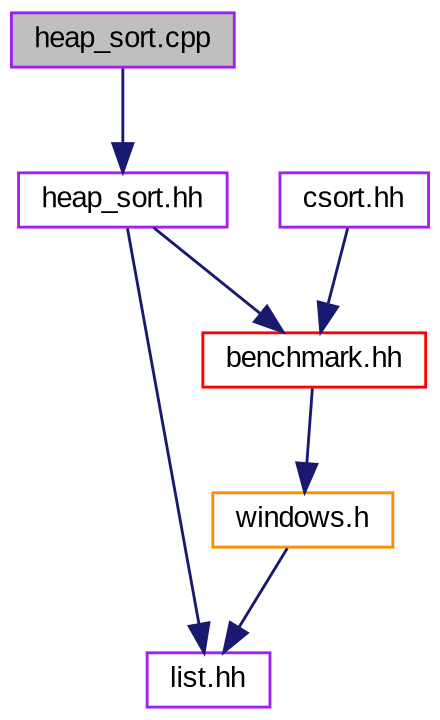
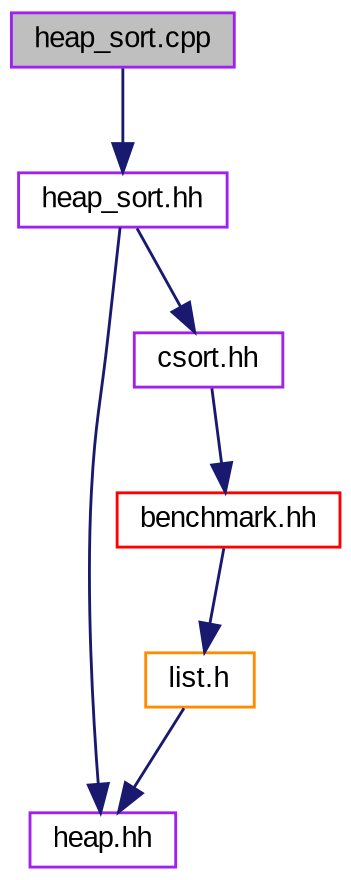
edge "heap_sort.hh" -> "benchmark.hh": now "heap_sort.hh" -> "csort.hh"
node "windows.h": label "windows.h" -> "list.h"
node "list.hh": label "list.hh" -> "heap.hh"
